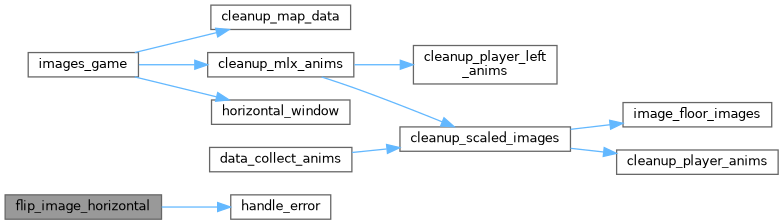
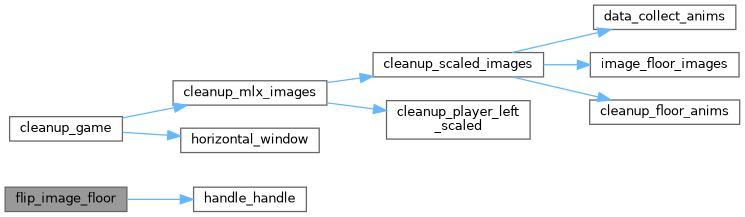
node "cleanup_map_data": removed
node "images_game": label "images_game" -> "cleanup_game"
node "cleanup_mlx_anims": label "cleanup_mlx_anims" -> "cleanup_mlx_images"
node "cleanup_player_left _anims": label "cleanup_player_left _anims" -> "cleanup_player_left _scaled"
edge "data_collect_anims" -> "cleanup_scaled_images": reversed
node "cleanup_player_anims": label "cleanup_player_anims" -> "cleanup_floor_anims"
node "flip_image_horizontal": label "flip_image_horizontal" -> "flip_image_floor"
node "handle_error": label "handle_error" -> "handle_handle"
